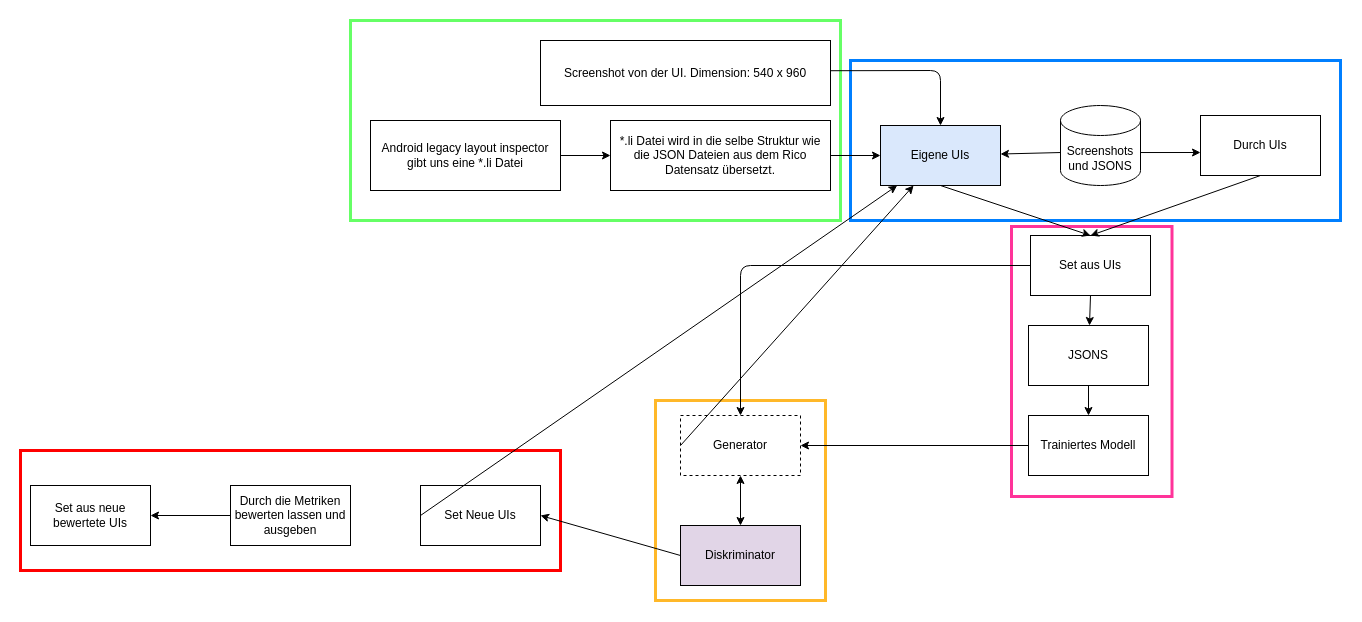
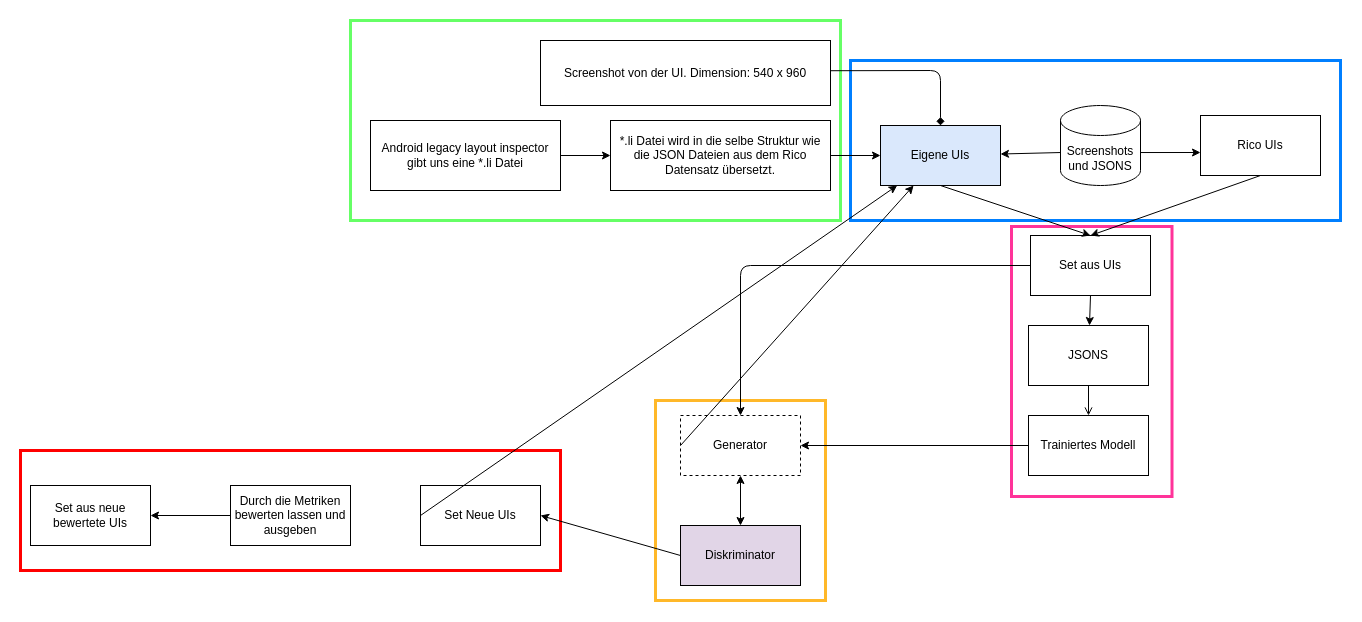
edge "Screenshot von der UI. Dimension: 540 x 960" -> "Eigene UIs": arrowhead classic -> diamond
node "Durch UIs": label "Durch UIs" -> "Rico UIs"
edge "JSONS" -> "Trainiertes Modell": arrowhead classic -> open
